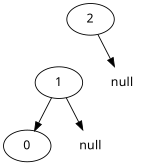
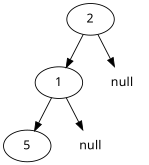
edge "2" -> "1": added
node "0": label "0" -> "5"
